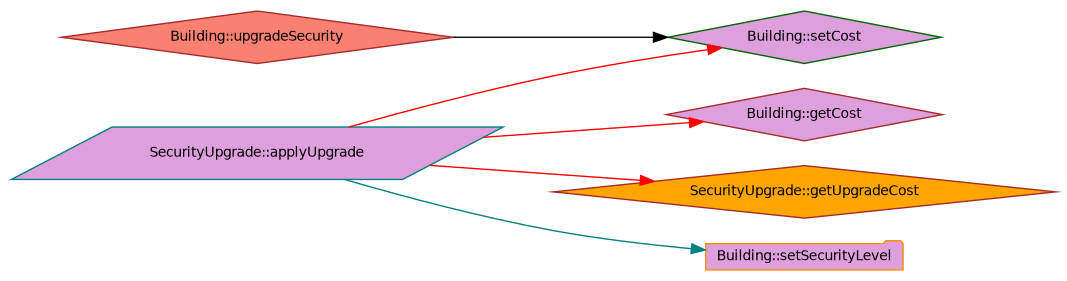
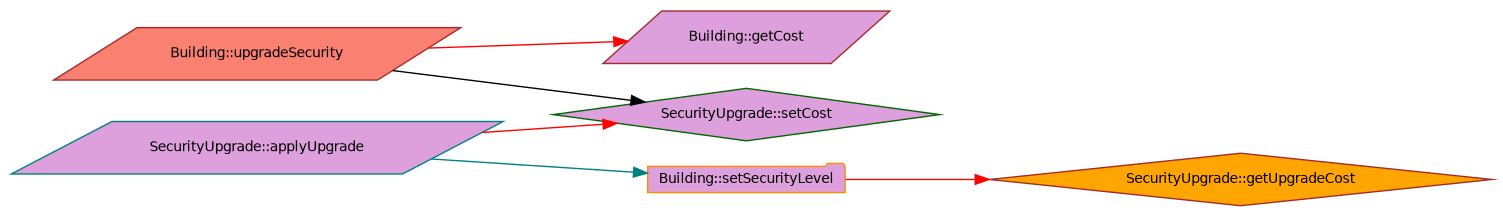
node "Building::upgradeSecurity": shape diamond -> parallelogram
node "Building::setCost": label "Building::setCost" -> "SecurityUpgrade::setCost"
node "Building::getCost": shape diamond -> parallelogram
edge "SecurityUpgrade::applyUpgrade" -> "Building::getCost": now "Building::upgradeSecurity" -> "Building::getCost"
edge "SecurityUpgrade::applyUpgrade" -> "SecurityUpgrade::getUpgradeCost": now "Building::setSecurityLevel" -> "SecurityUpgrade::getUpgradeCost"
